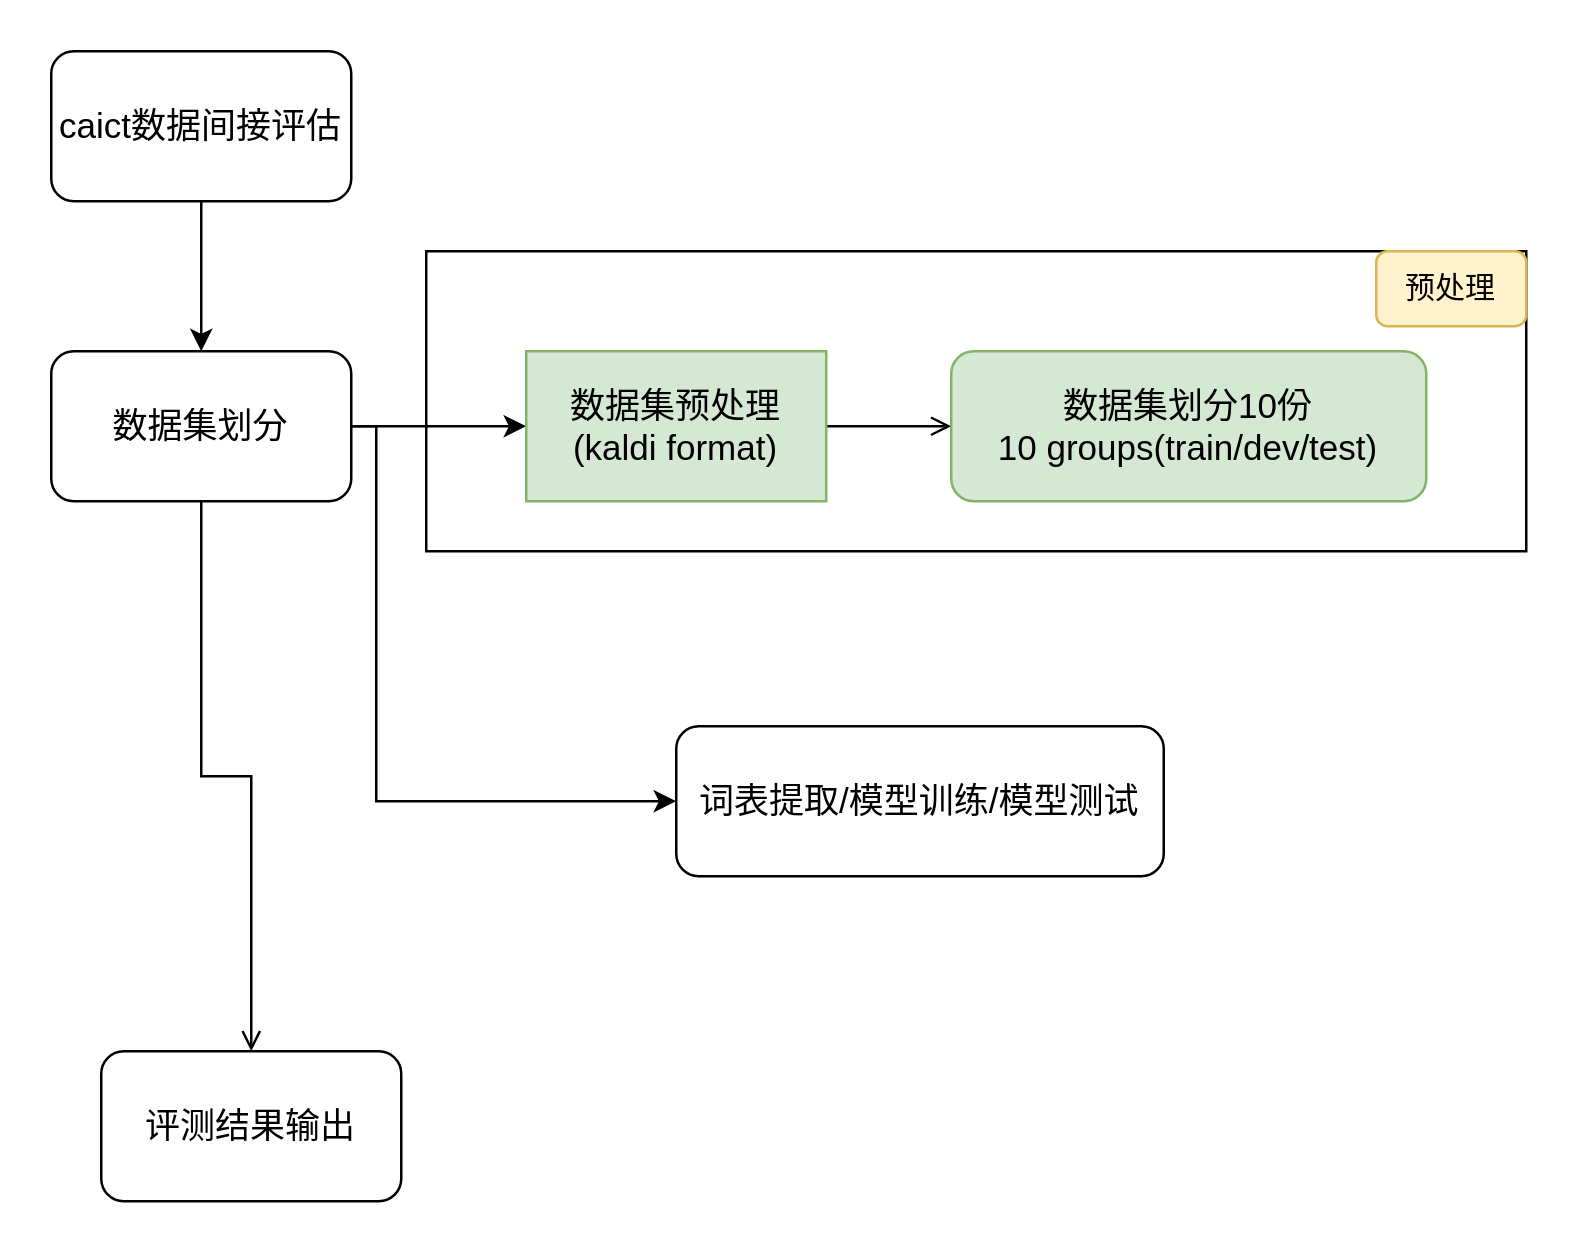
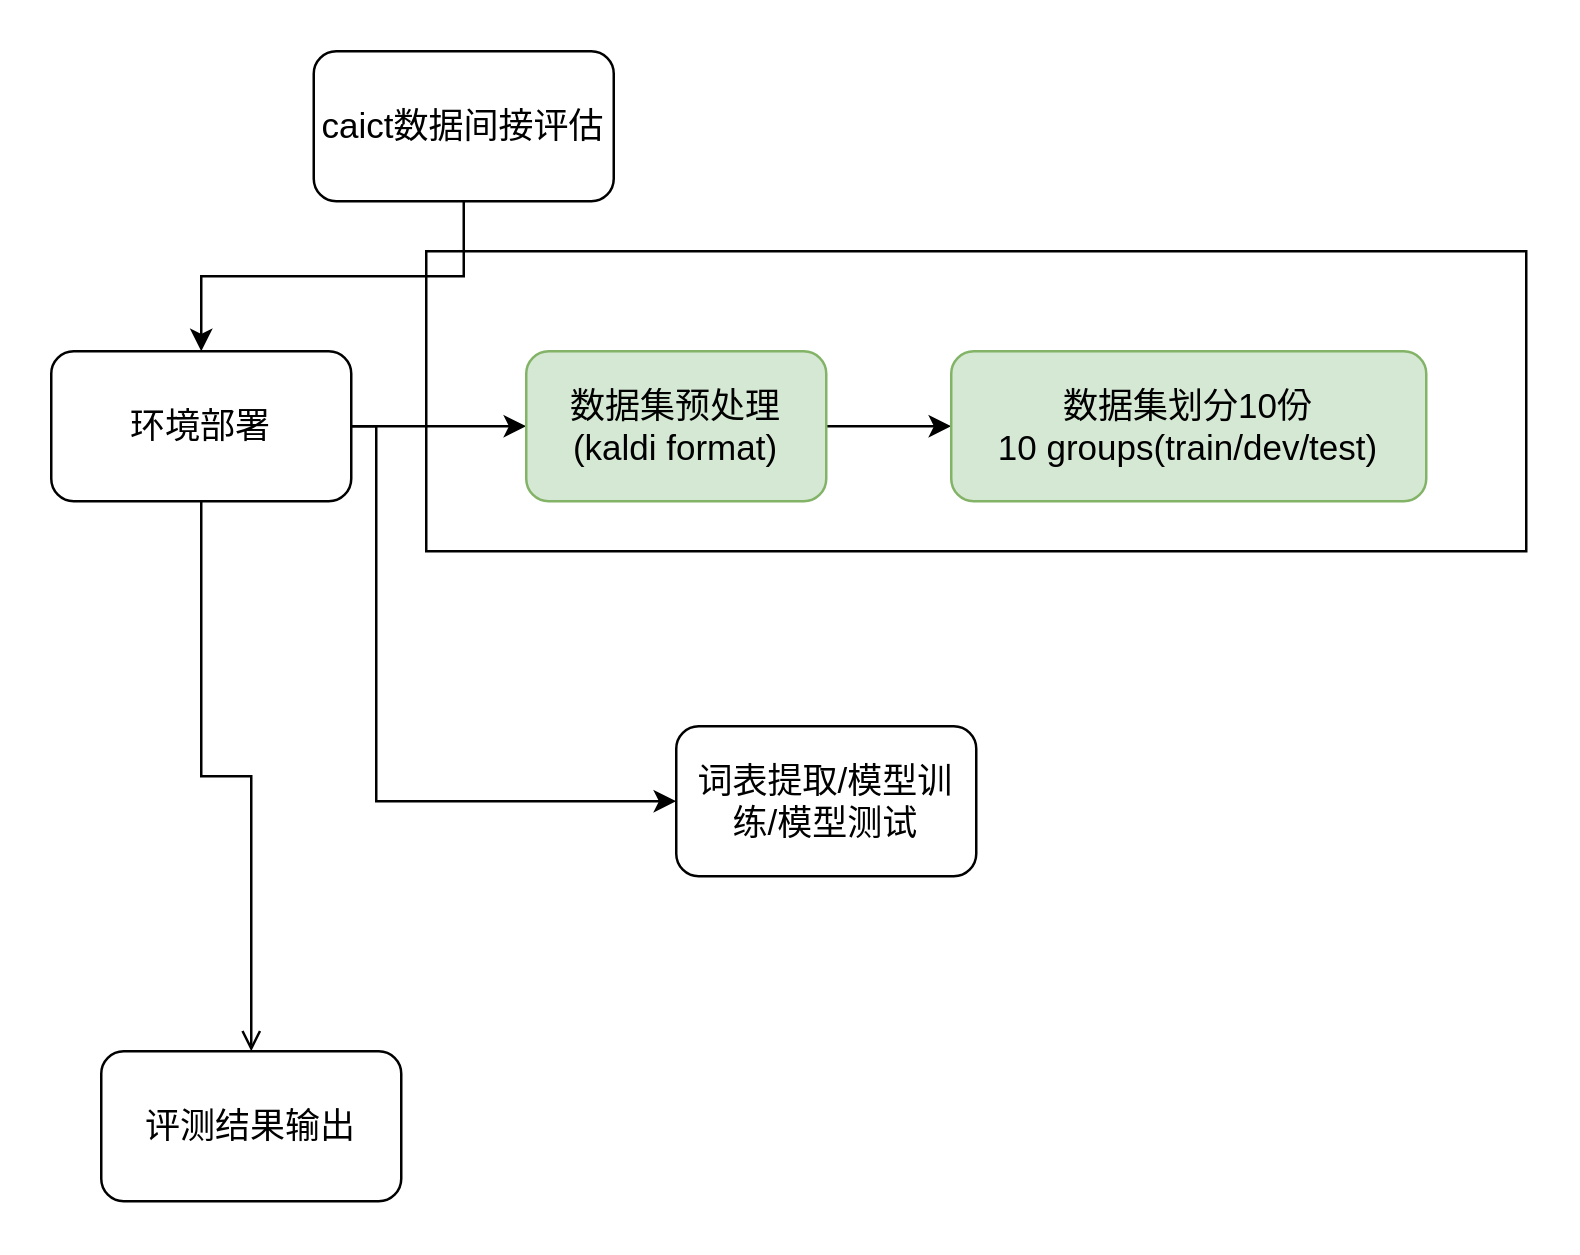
node "caict数据间接评估": moved (201, 126) -> (464, 126)
node "预处理": removed
node "数据集划分": label "数据集划分" -> "环境部署"
node "数据集预处理 (kaldi format)": shape rectangle -> rounded rectangle
edge "数据集预处理 (kaldi format)" -> "数据集划分10份 10 groups(train/dev/test)": arrowhead open -> classic
node "词表提取/模型训练/模型测试": size 488x150 -> 300x150
